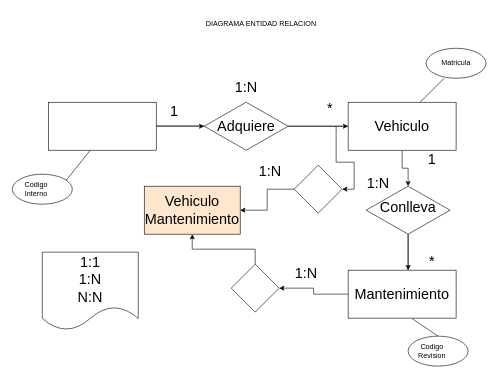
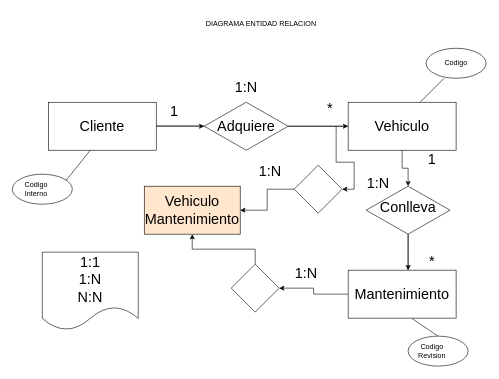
node "Matricula": label "Matricula" -> "Codigo"
node "Cliente": added
